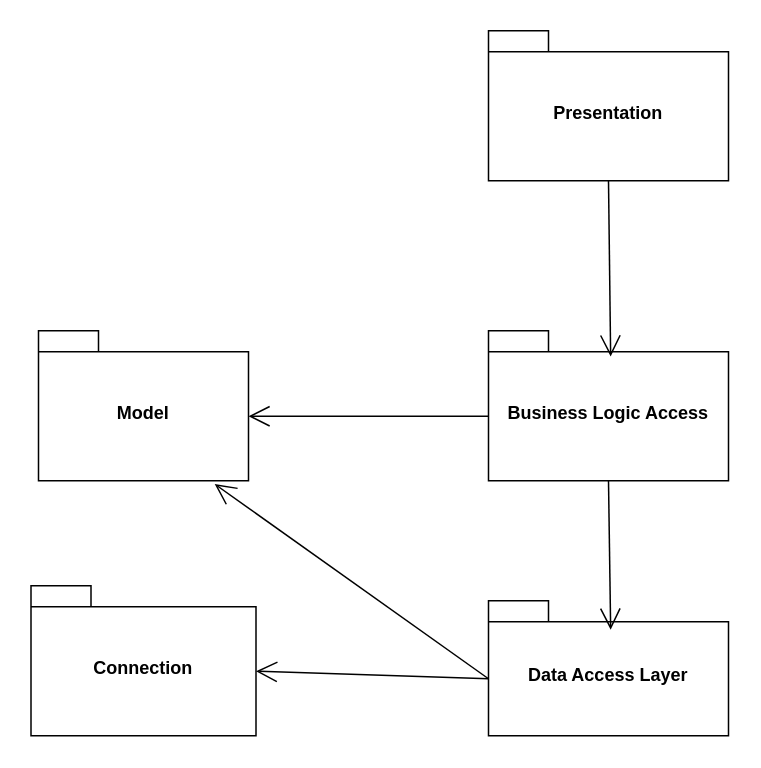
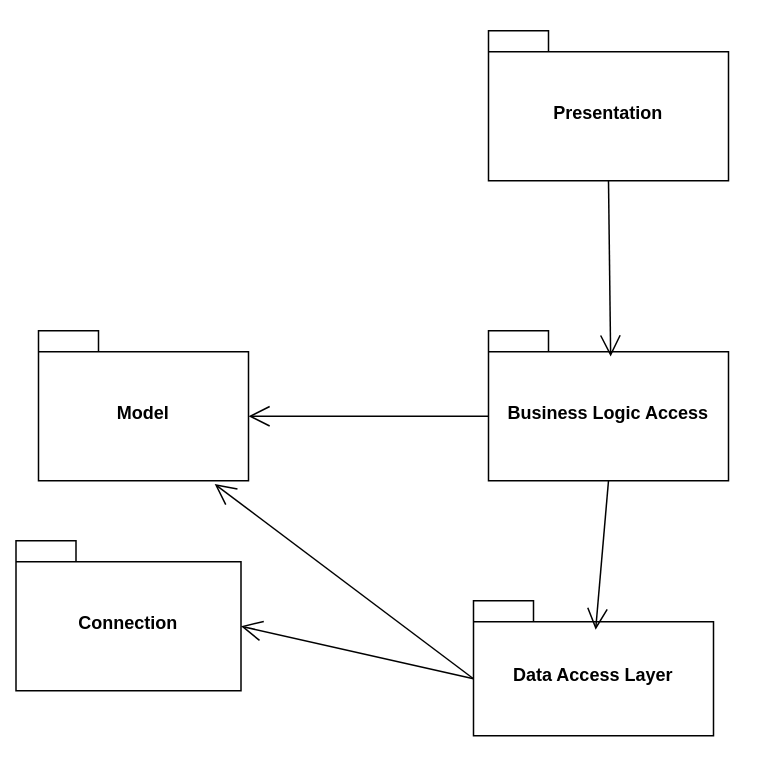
node "Connection": moved (143, 661) -> (128, 616)
node "Data Access Layer": moved (608, 668) -> (593, 668)
